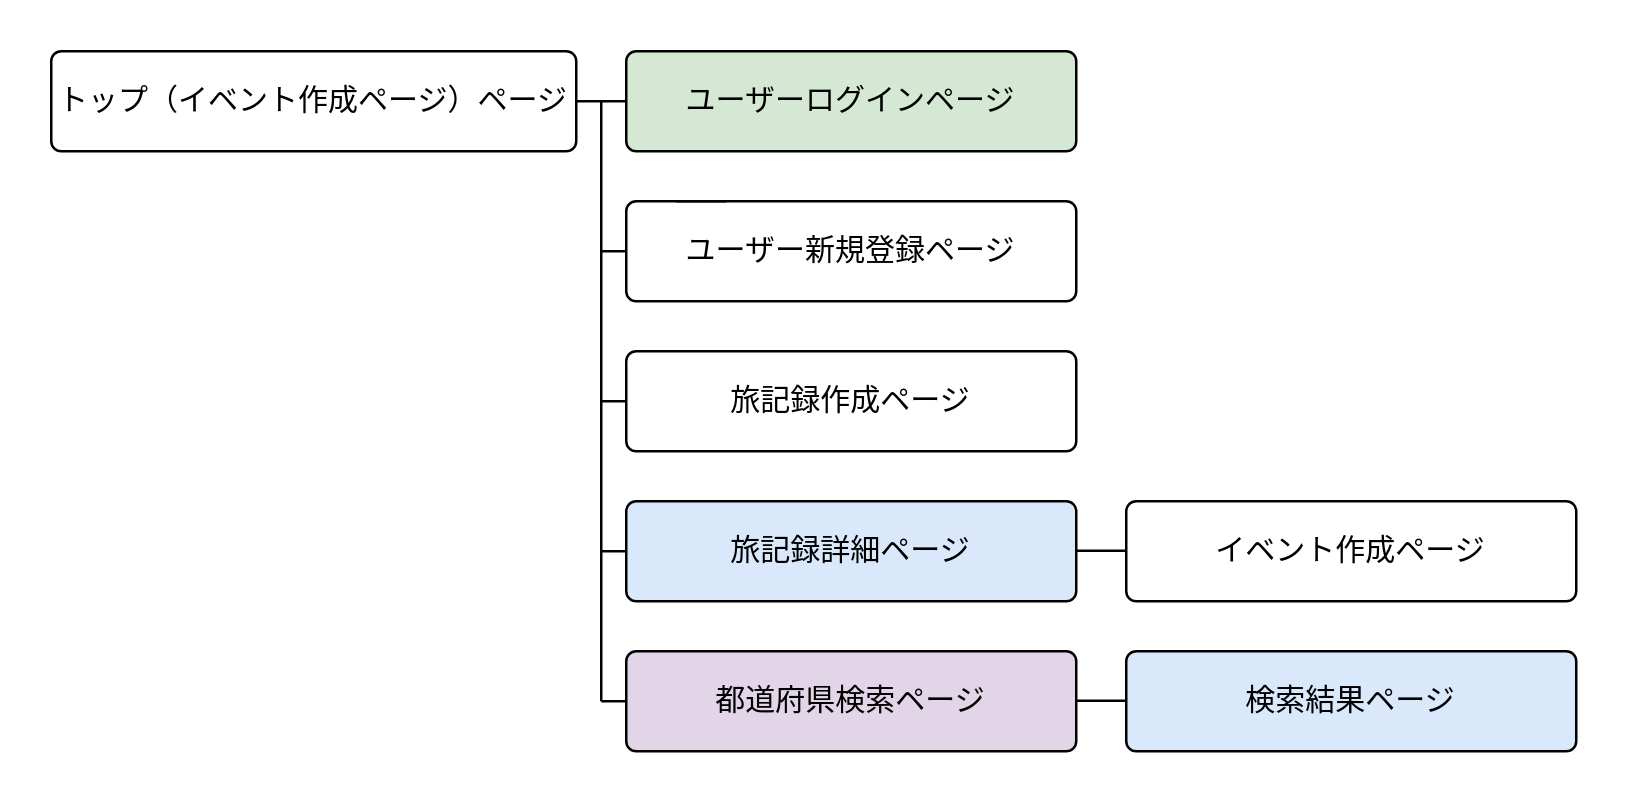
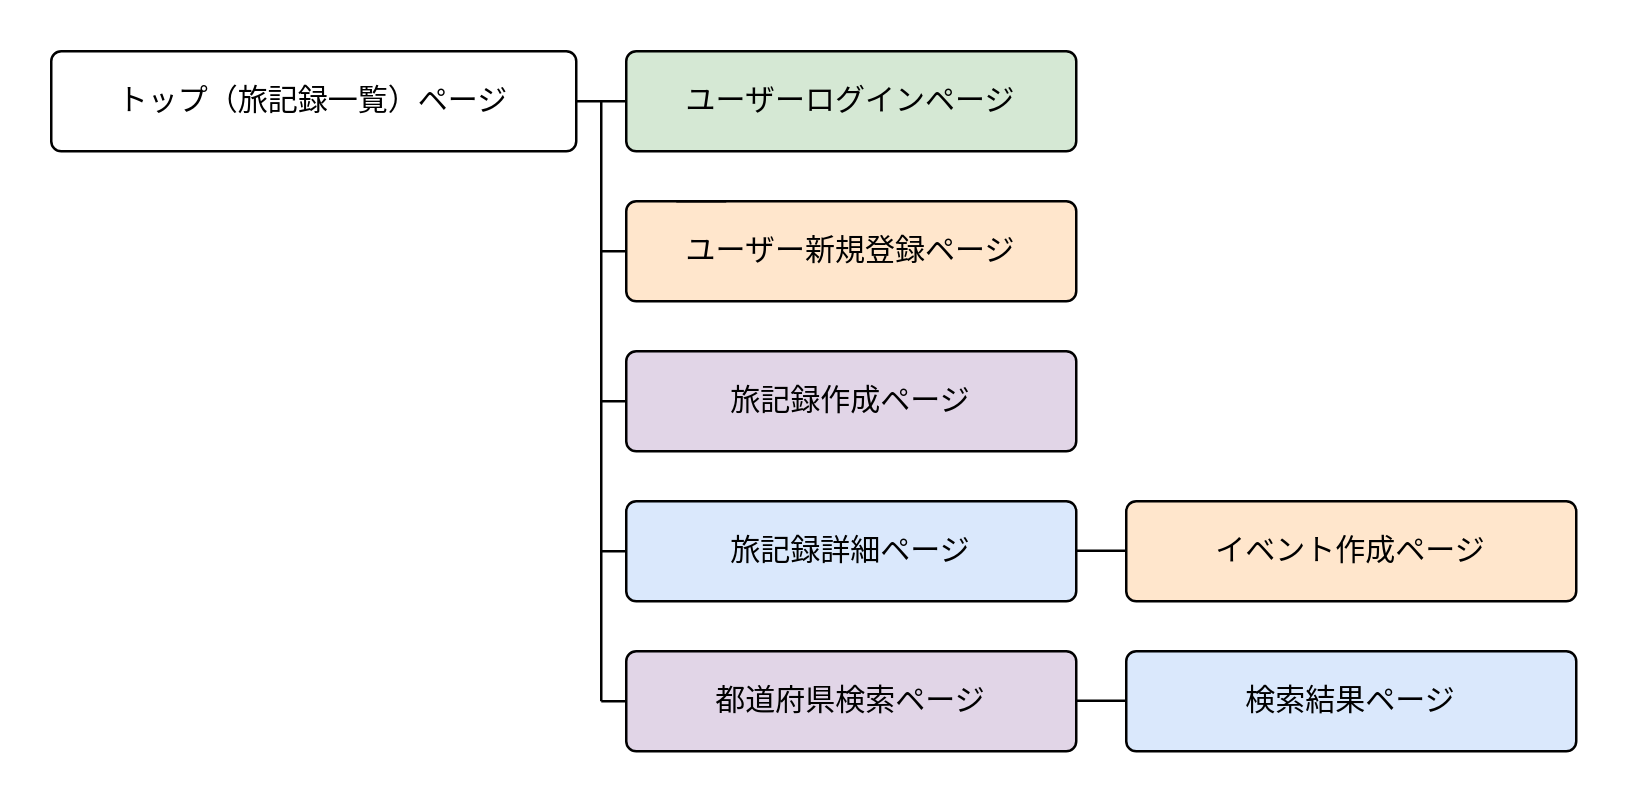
node "トップ（イベント作成ページ）ページ": label "トップ（イベント作成ページ）ページ" -> "トップ（旅記録一覧）ページ"
node "ユーザー新規登録ページ": fillcolor #ffffff -> #ffe6cc
node "旅記録作成ページ": fillcolor #ffffff -> #e1d5e7
node "イベント作成ページ": fillcolor #ffffff -> #ffe6cc
